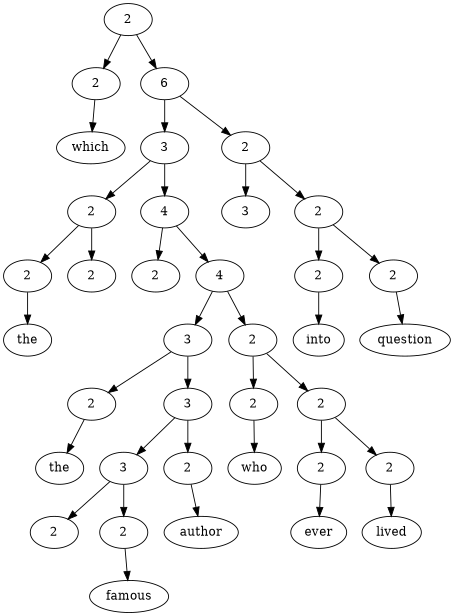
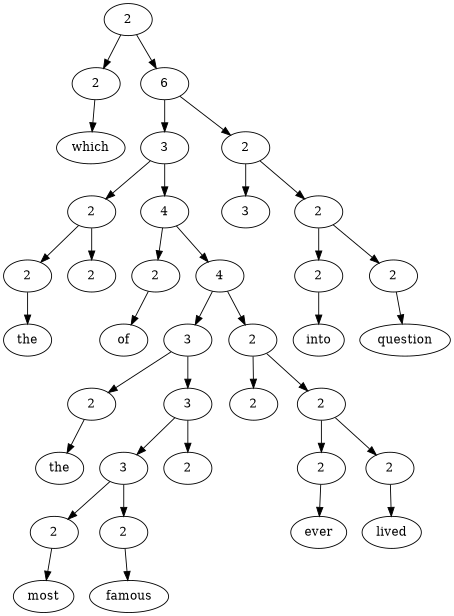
node "of": added
node "who": removed
node "author": removed
node "most": added
